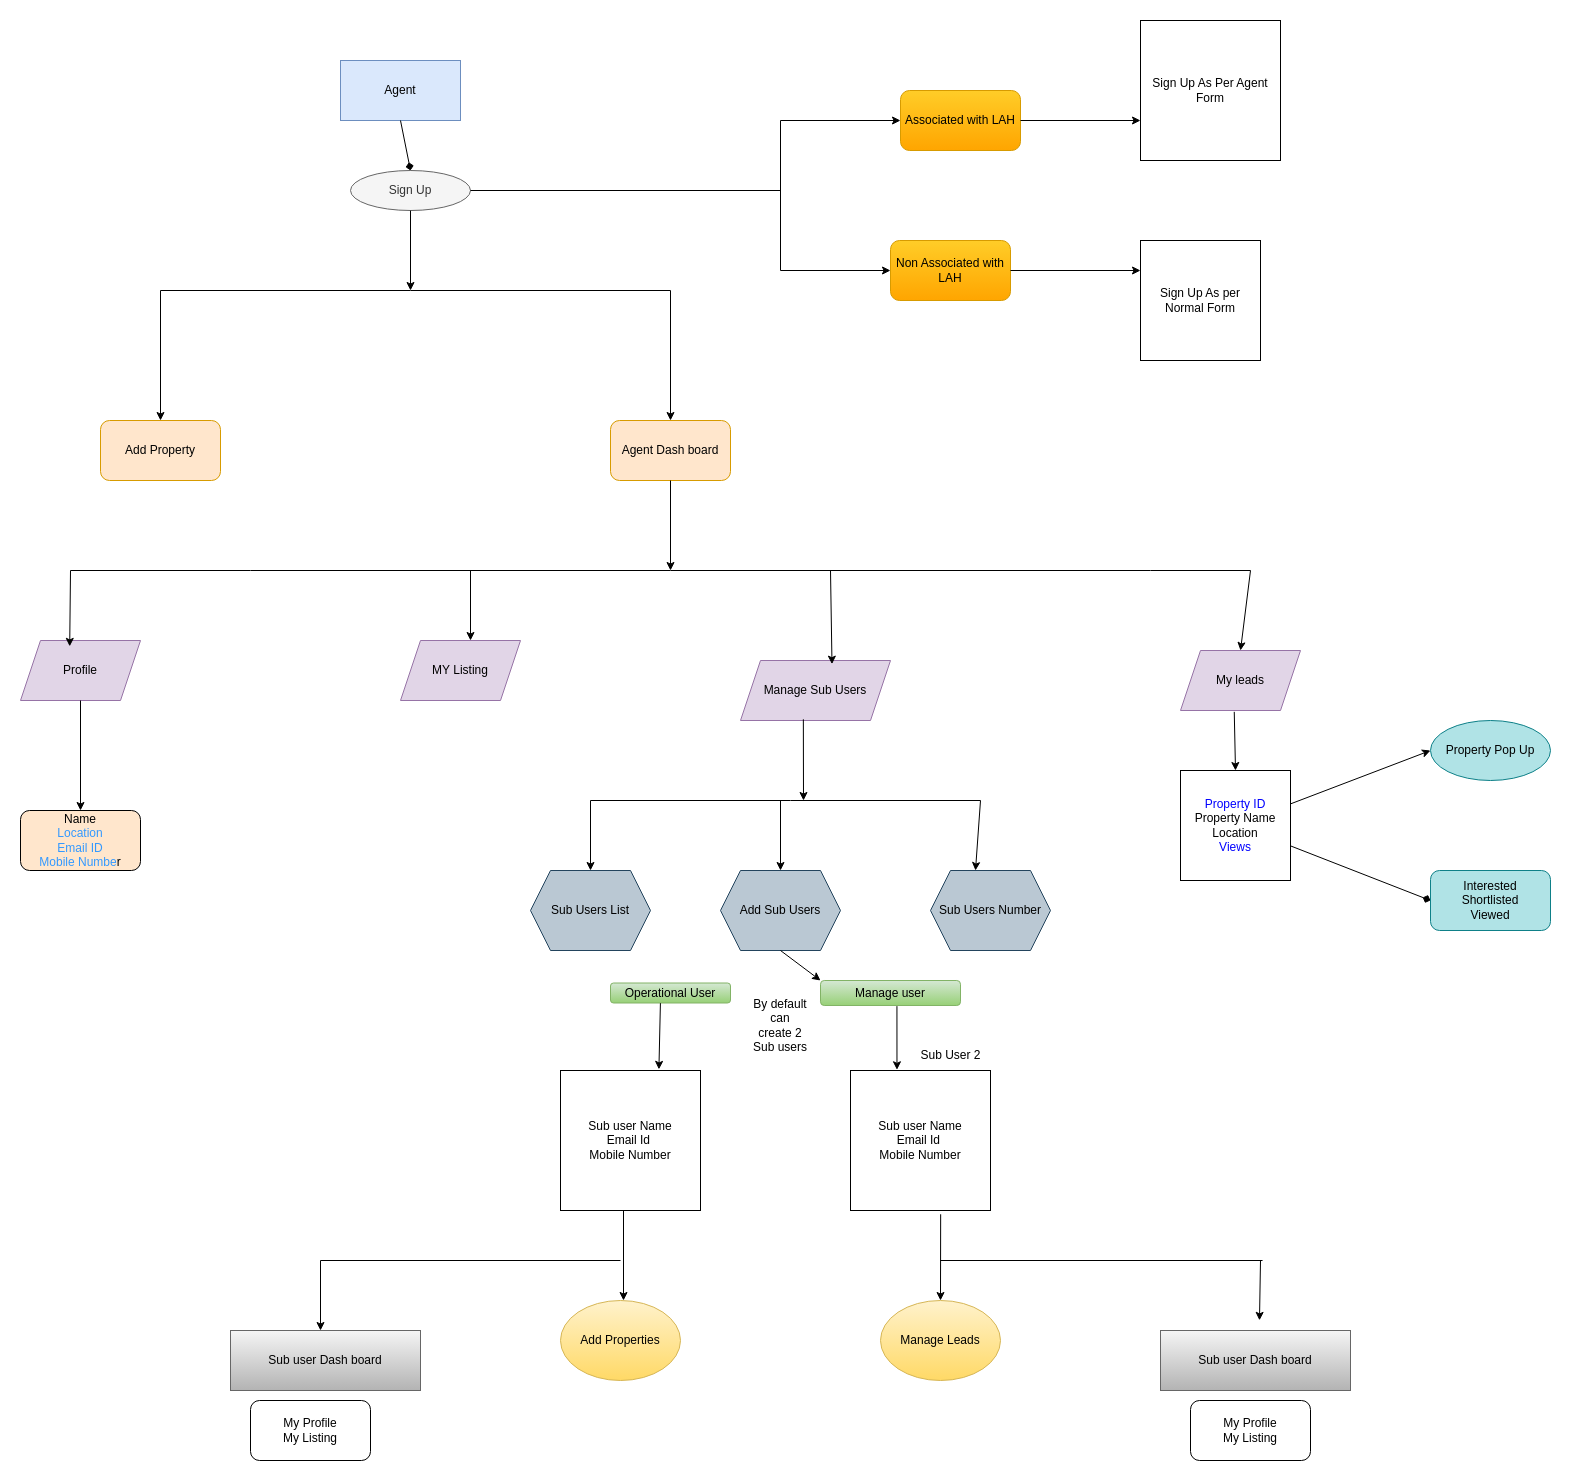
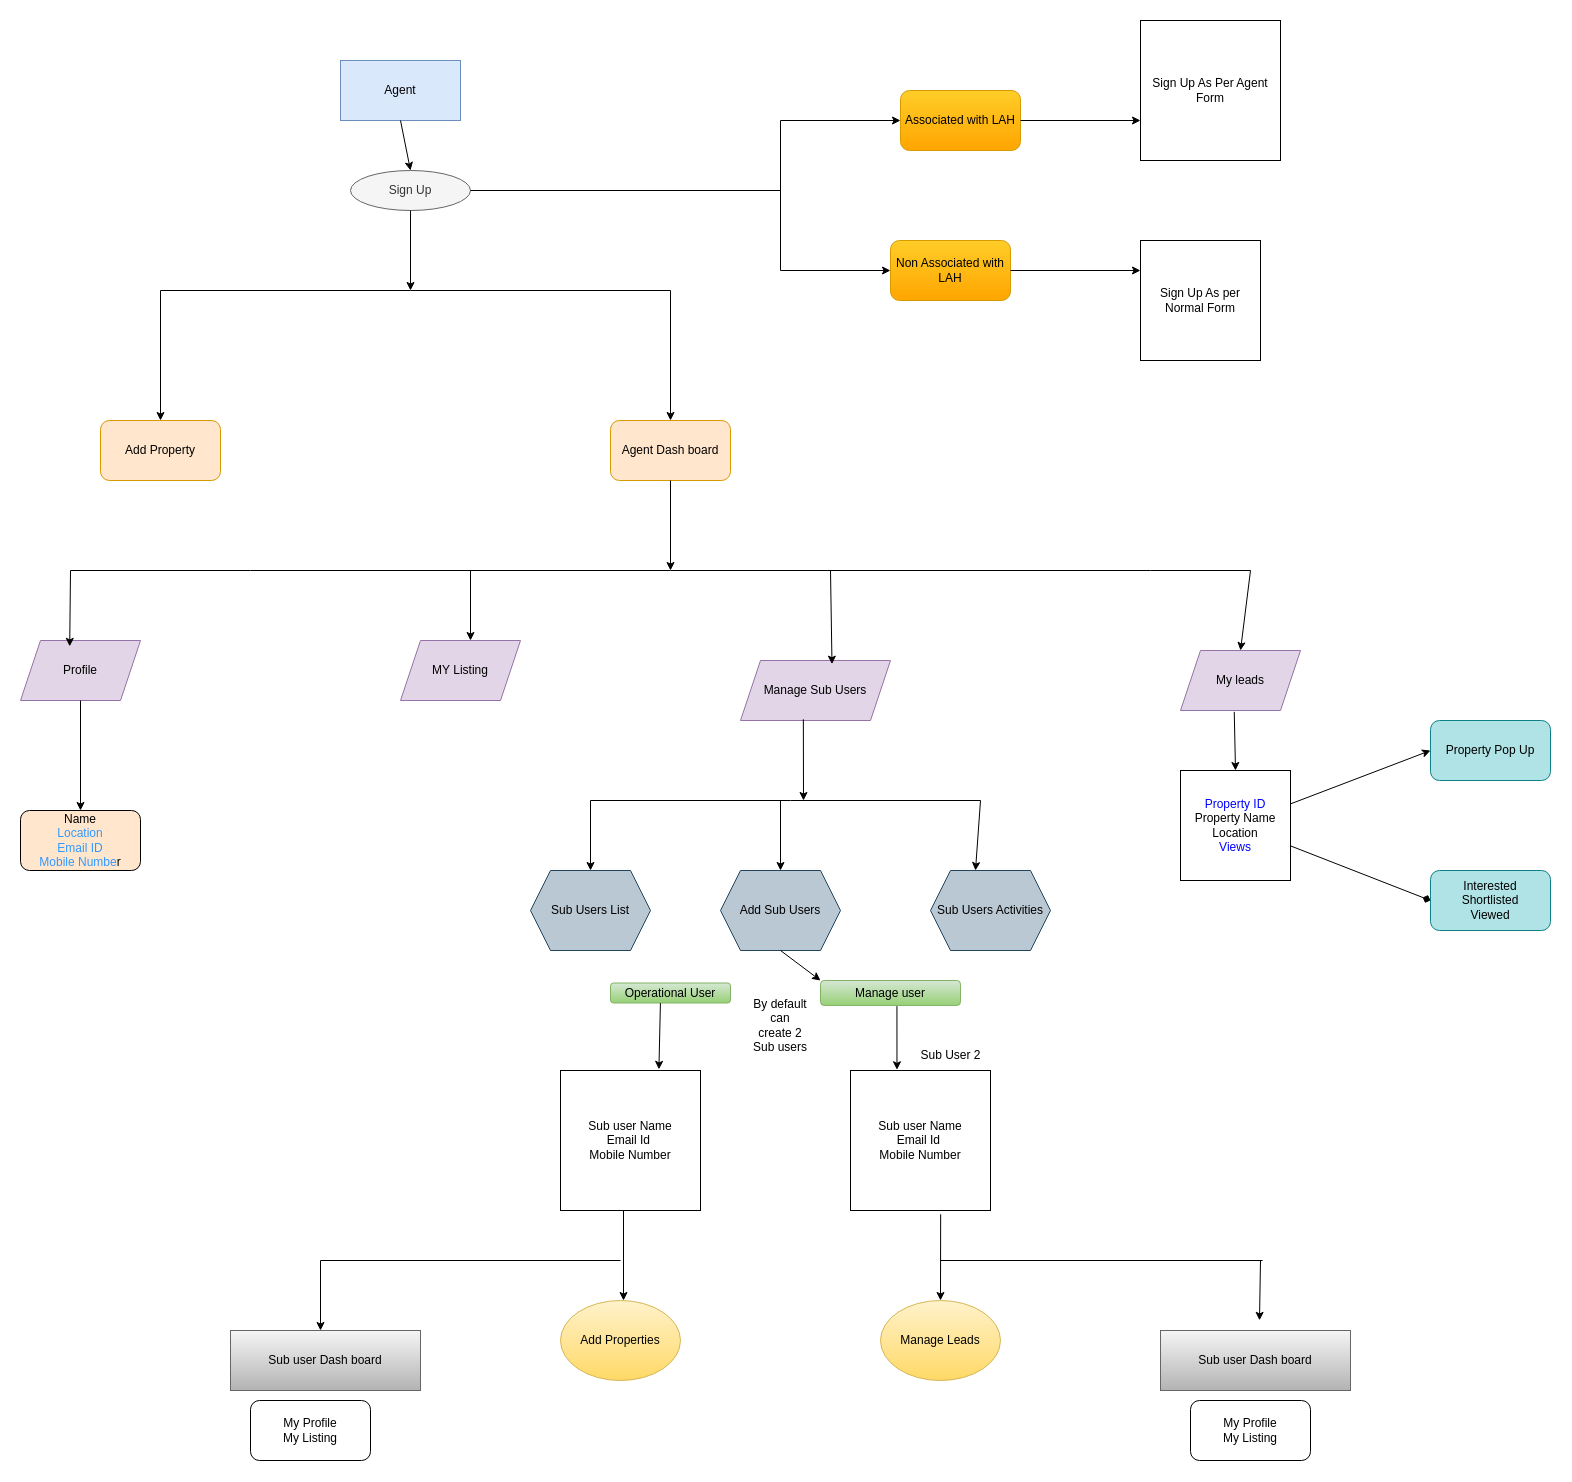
edge "Agent" -> "Sign Up": arrowhead diamond -> classic
node "Property Pop Up": shape ellipse -> rounded rectangle
node "Sub Users Number": label "Sub Users Number" -> "Sub Users Activities"
